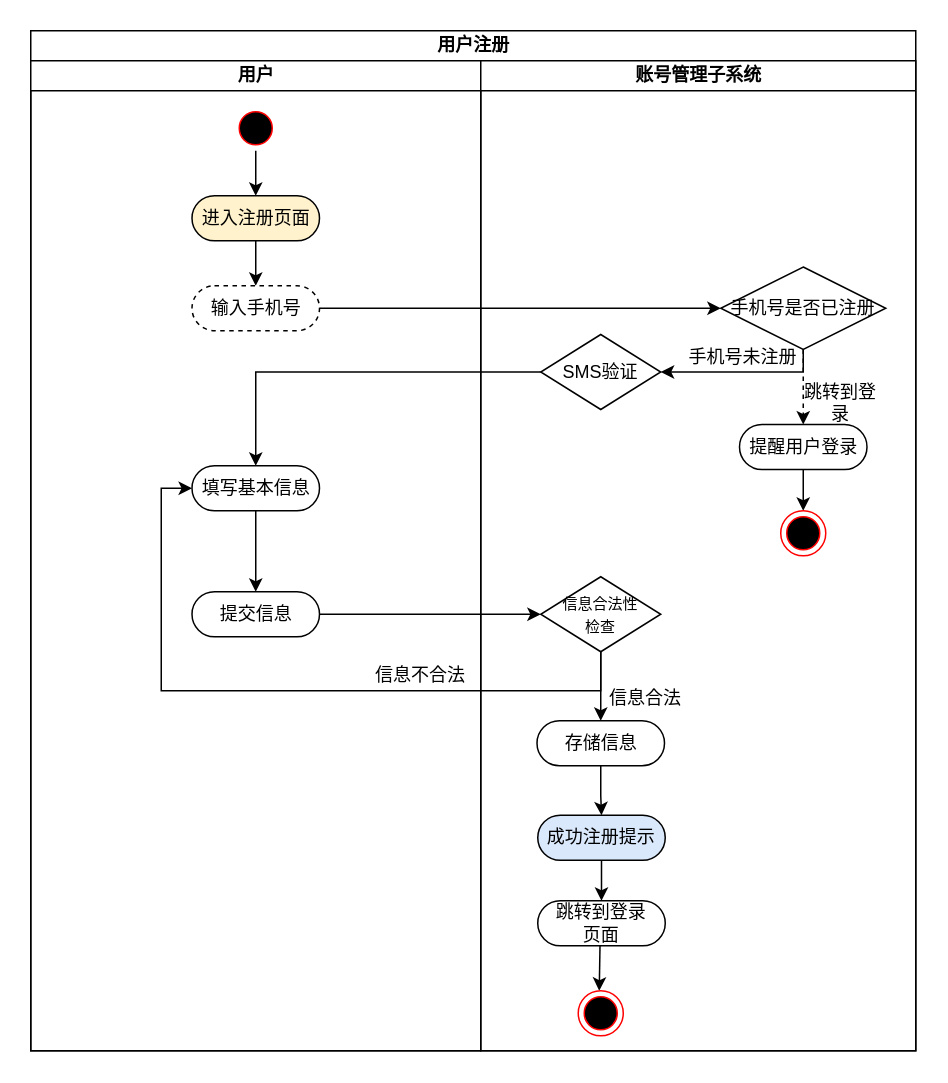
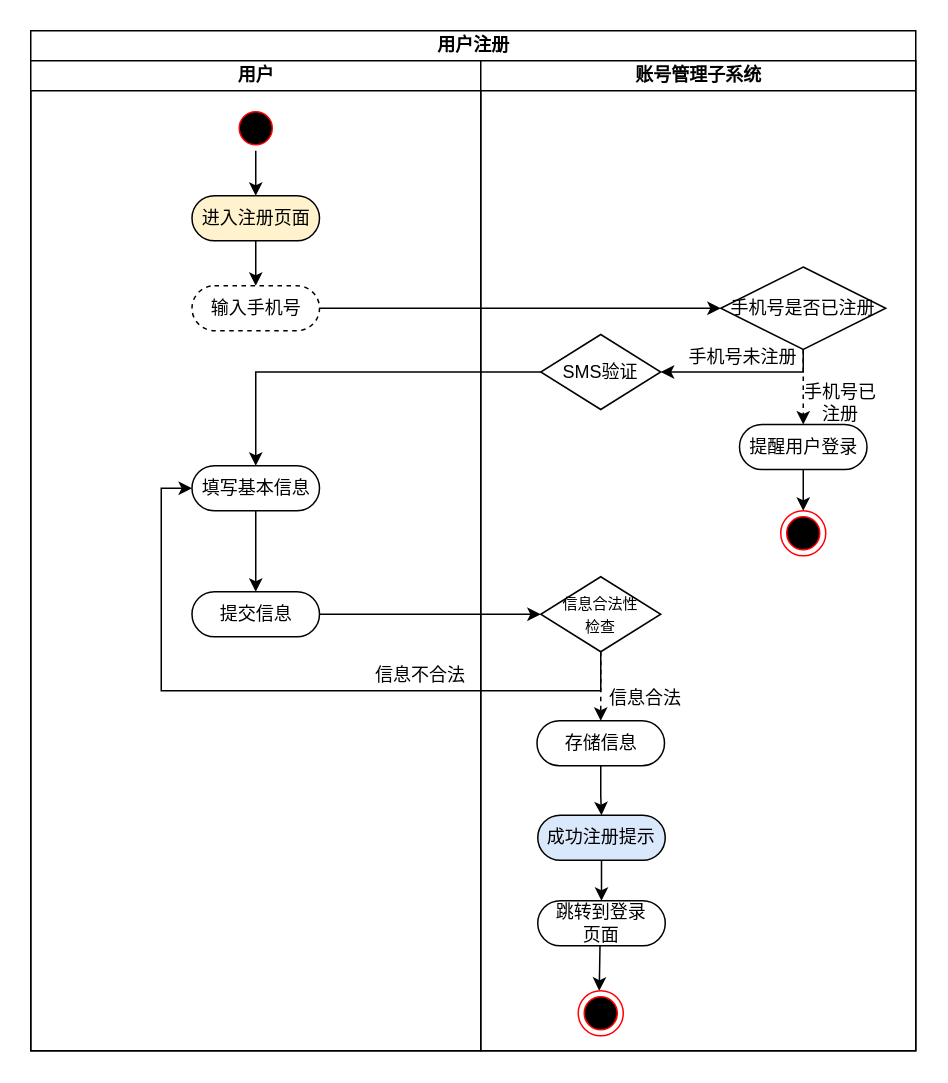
node "跳转到登录": label "跳转到登录" -> "手机号已注册"
edge "信息合法性 检查" -> "存储信息": style solid -> dashed
